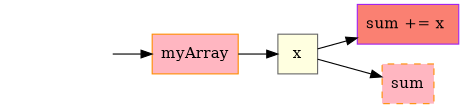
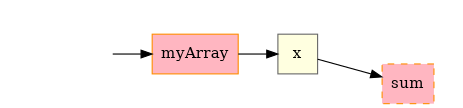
node "sum += x": removed
